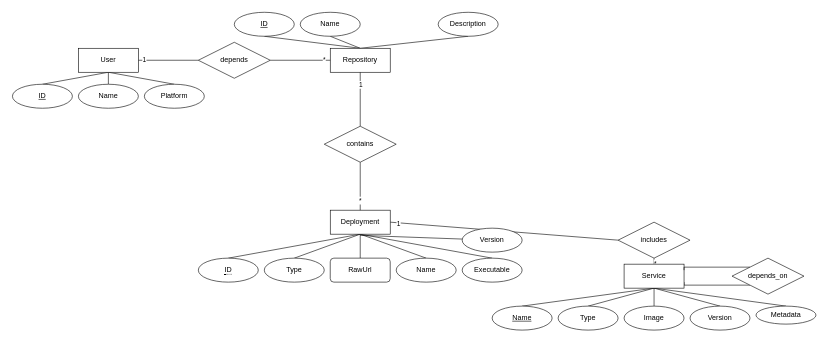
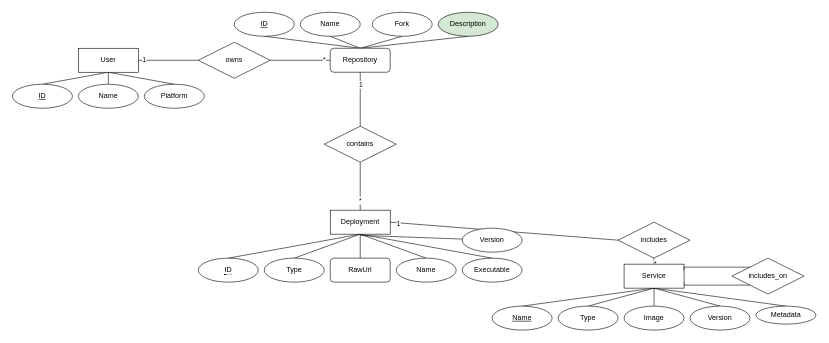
node "Fork": added
node "Description": fillcolor #ffffff -> #d5e8d4
edge "Fork" -- "Repository": added
node "depends": label "depends" -> "owns"
node "Repository": shape rectangle -> rounded rectangle
node "depends_on": label "depends_on" -> "includes_on"
